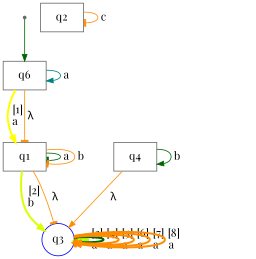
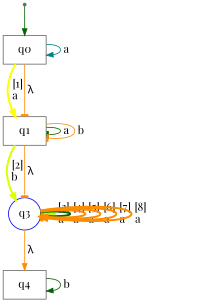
node "q2": removed
node "q6": label "q6" -> "q0"
edge "q4" -> "q3": reversed
